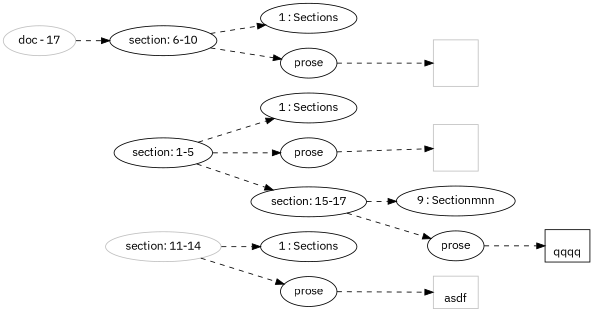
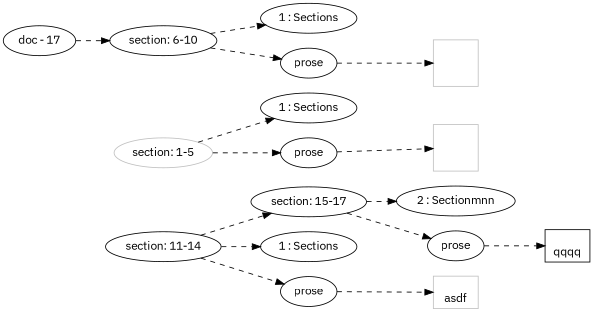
node "doc - 17": color Gray -> black
node "section: 1-5": color black -> Gray
edge "section: 1-5" -> "section: 15-17": now "section: 11-14" -> "section: 15-17"
node "9 : Sectionmnn": label "9 : Sectionmnn" -> "2 : Sectionmnn"
node "section: 11-14": color Gray -> black
